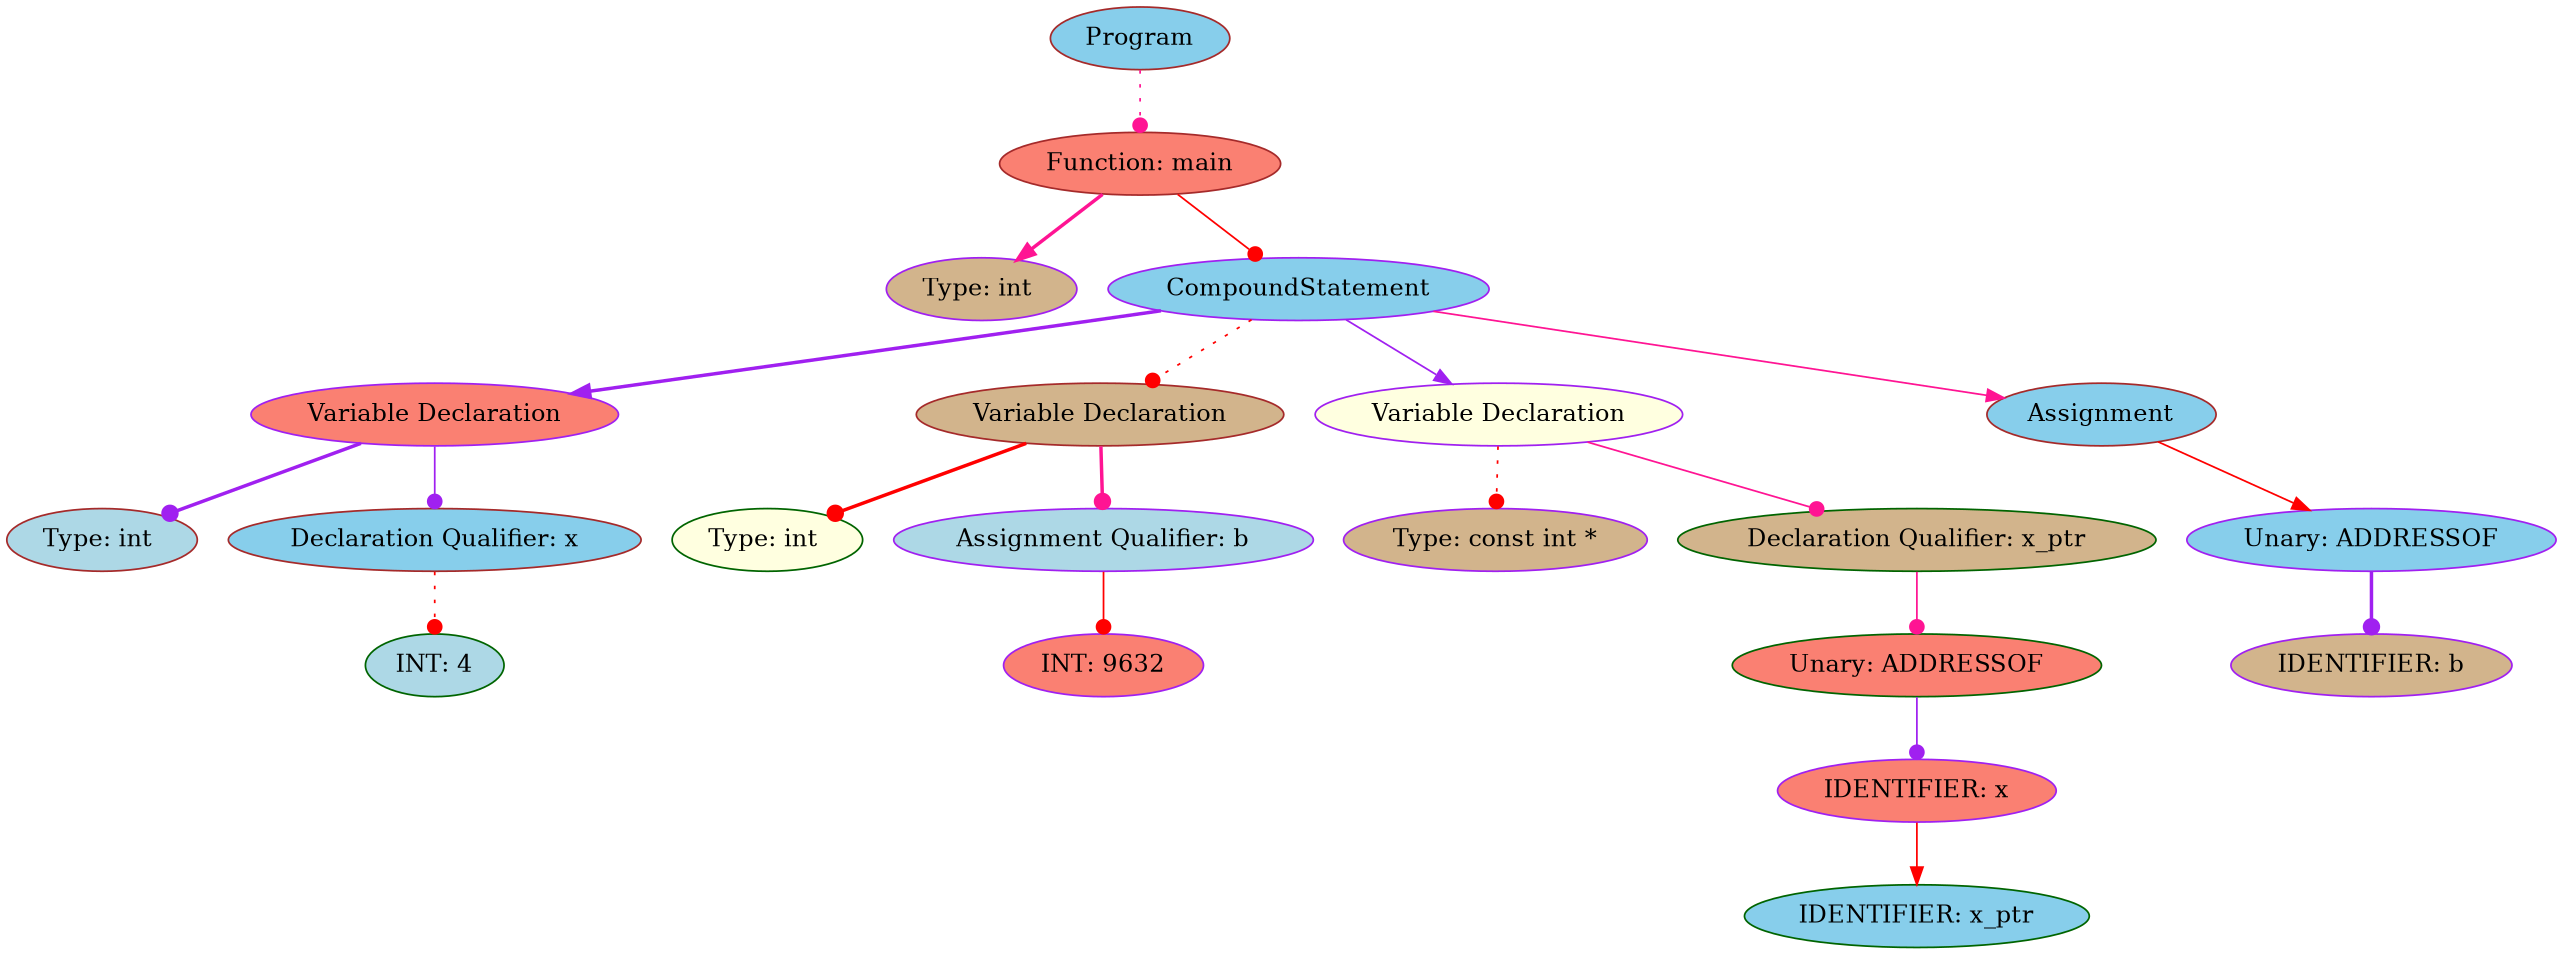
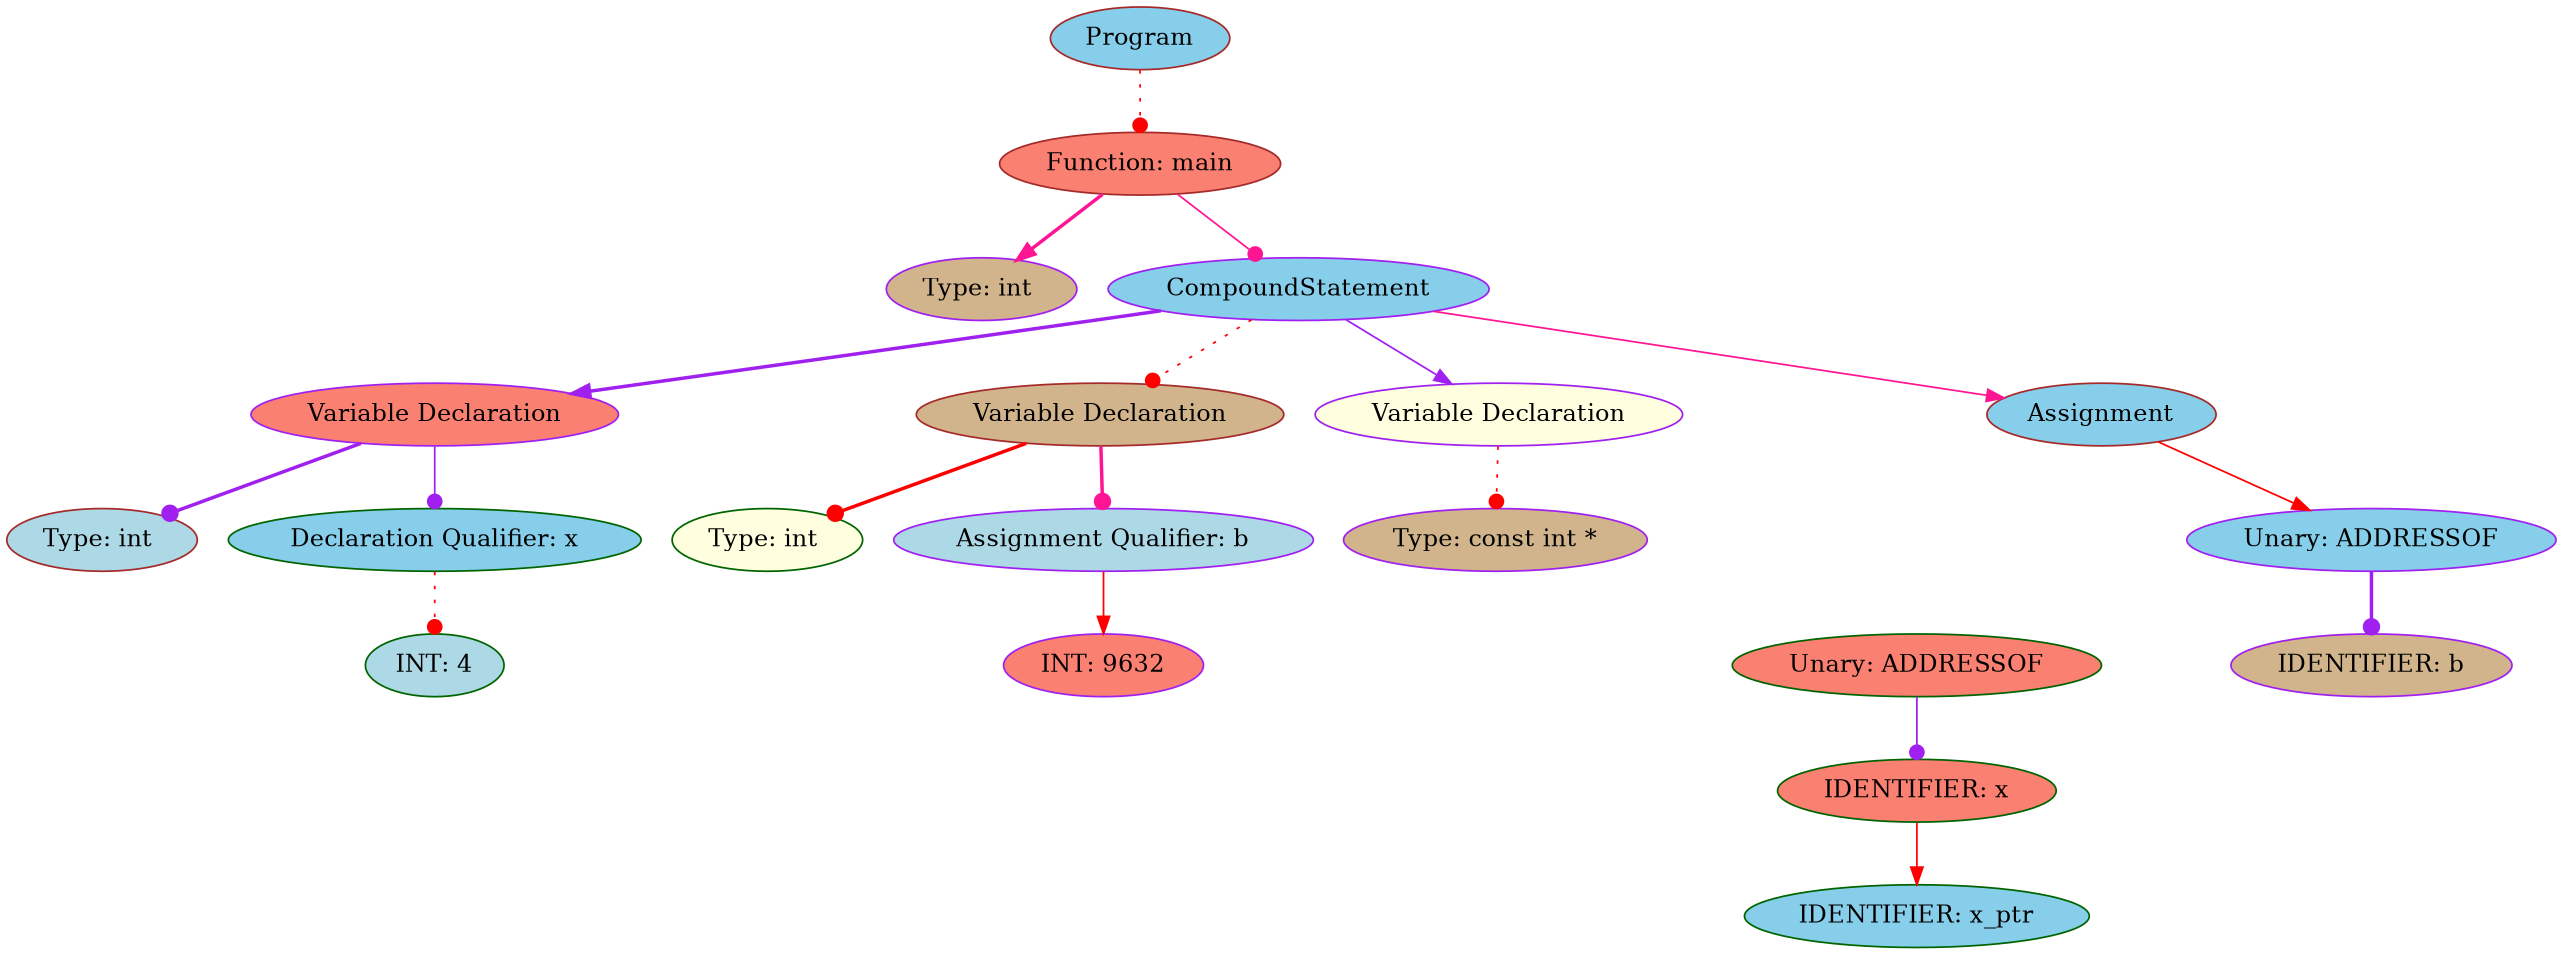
edge "Program" -> "Function: main": color deeppink -> red
edge "Function: main" -> "CompoundStatement": color red -> deeppink
node "Declaration Qualifier: x": color brown -> darkgreen
node "Declaration Qualifier: x_ptr": removed
edge "Assignment Qualifier: b" -> "INT: 9632": arrowhead dot -> normal
node "IDENTIFIER: x": color purple -> darkgreen
